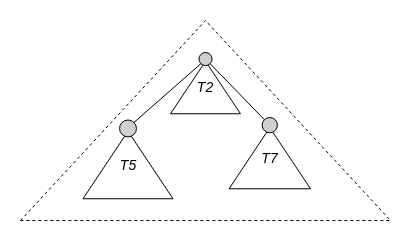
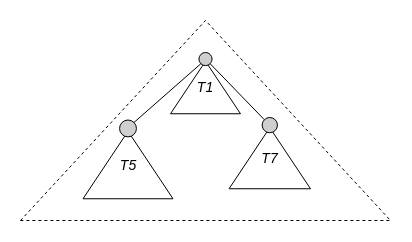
node "T2": label "T2" -> "T1"
